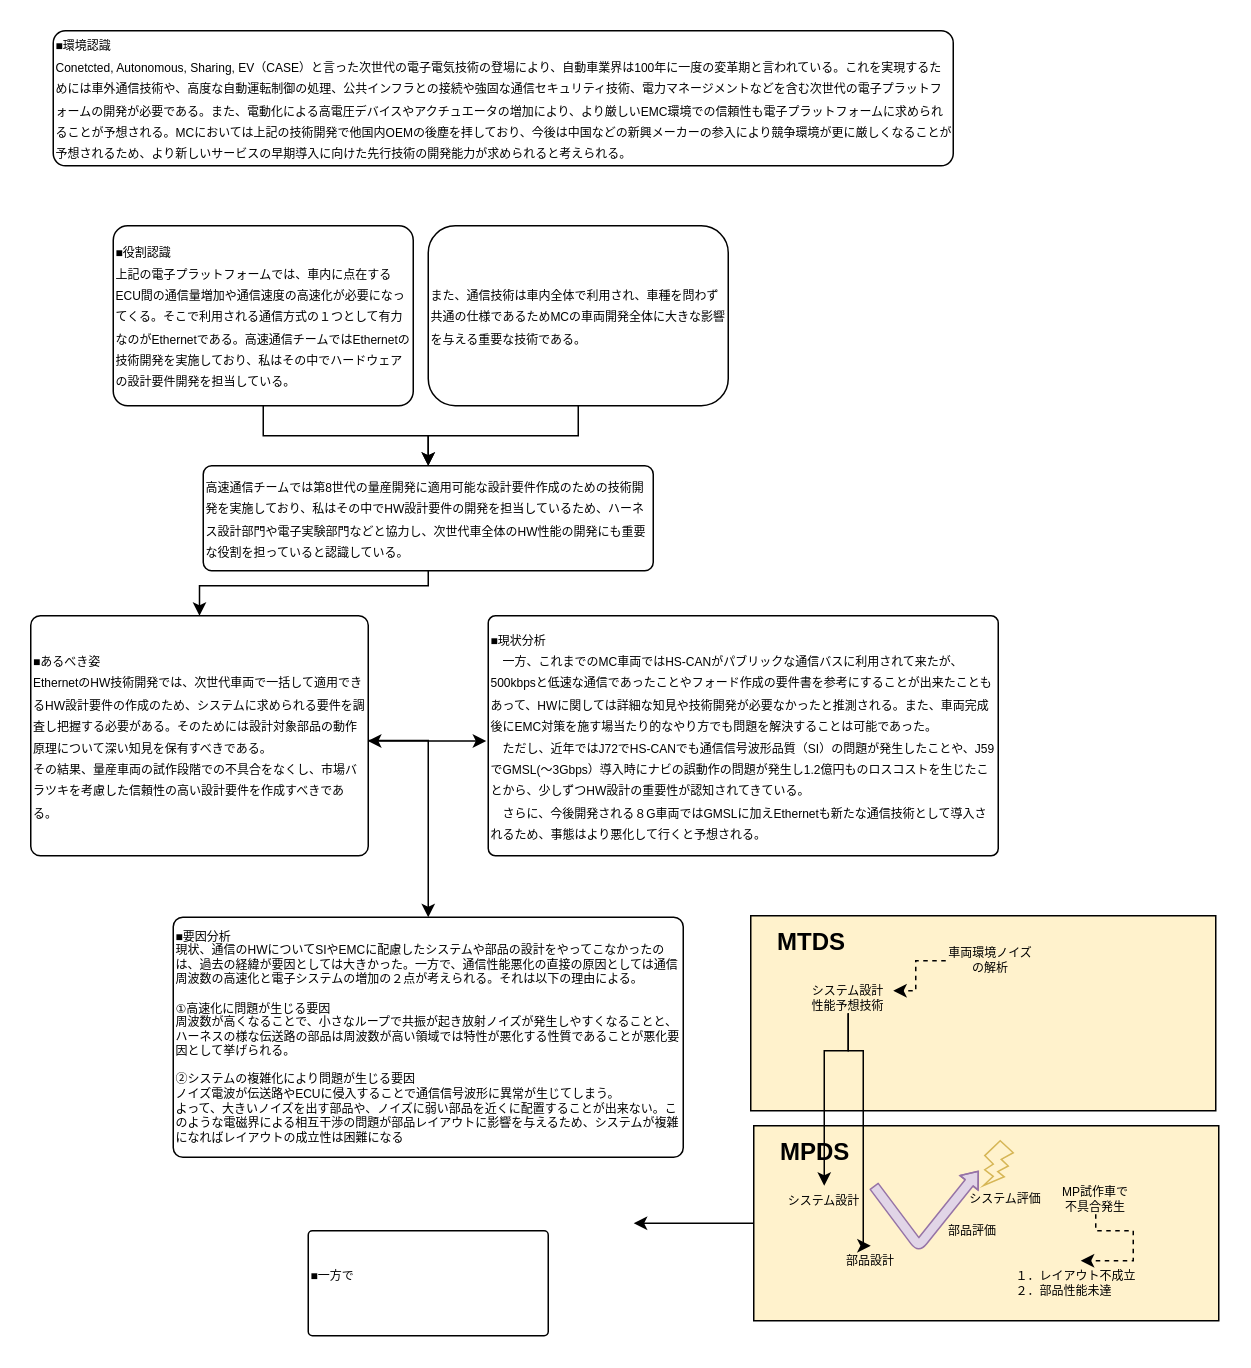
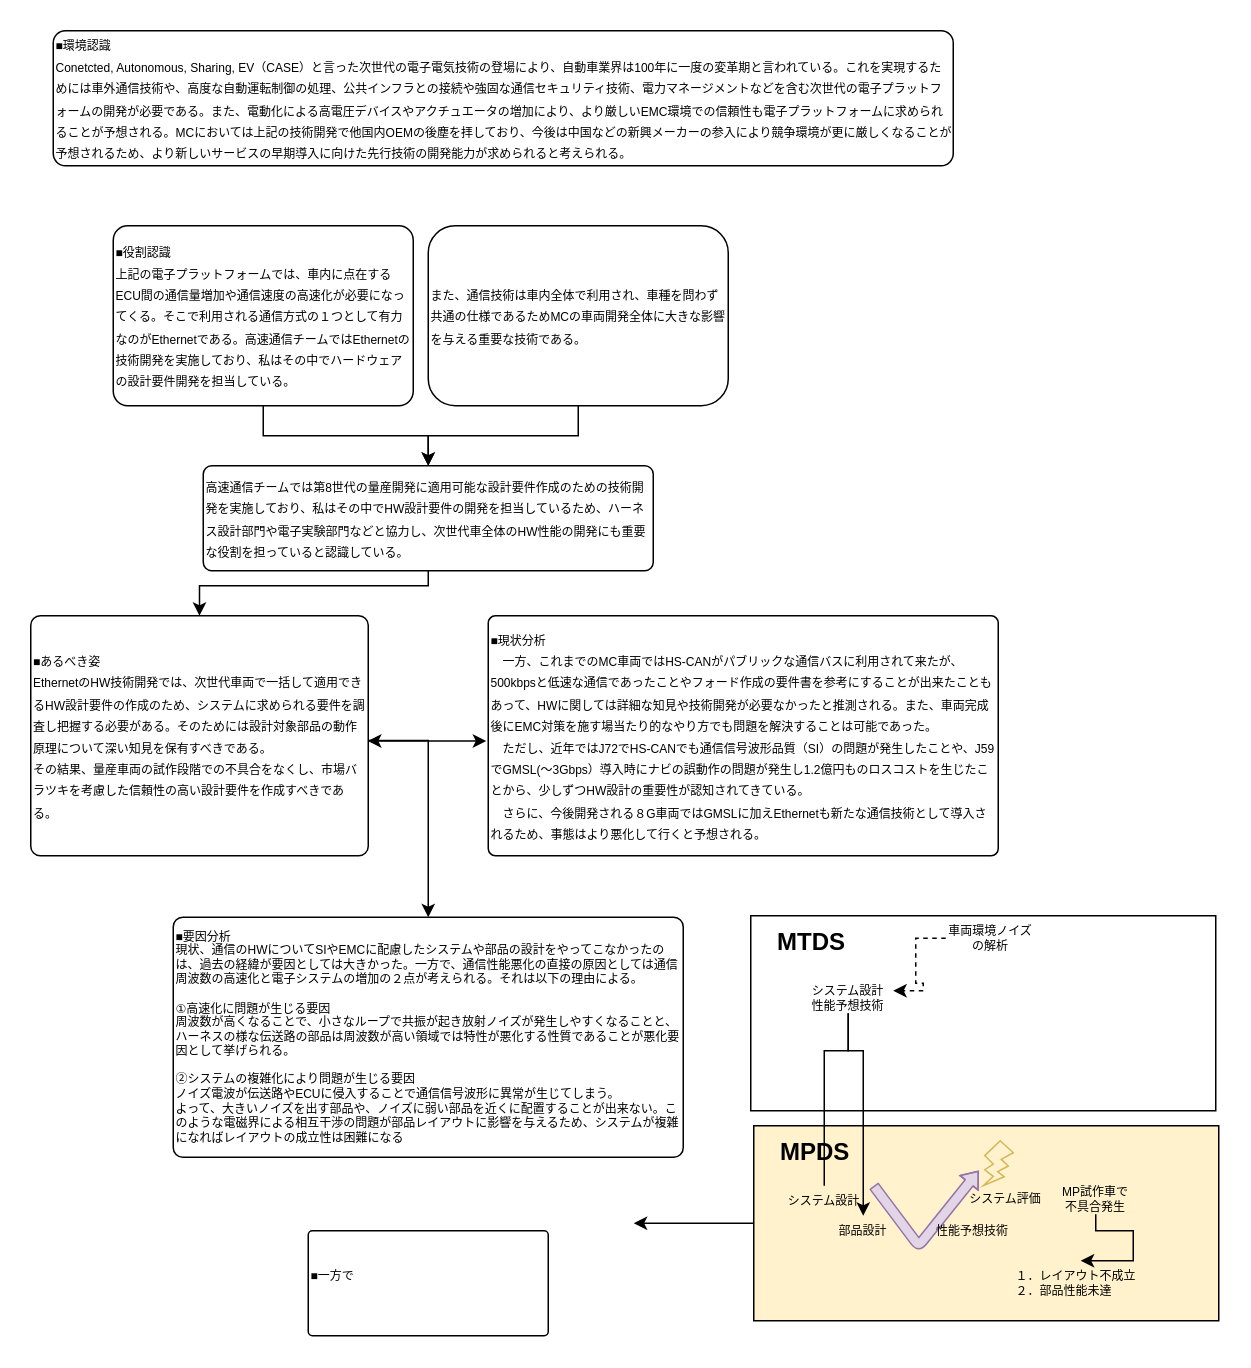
node "車両環境ノイズの解析": moved (991, 961) -> (991, 938)
node "MTDS": fillcolor #fff2cc -> #ffffff
edge "システム設計 性能予想技術" -> "システム設計": arrowhead classic -> none
node "部品評価": label "部品評価" -> "性能予想技術"
edge "MP試作車で不具合発生" -> "１．レイアウト不成立 ２．部品性能未達": style dashed -> solid
node "部品設計": moved (871, 1261) -> (863, 1231)
